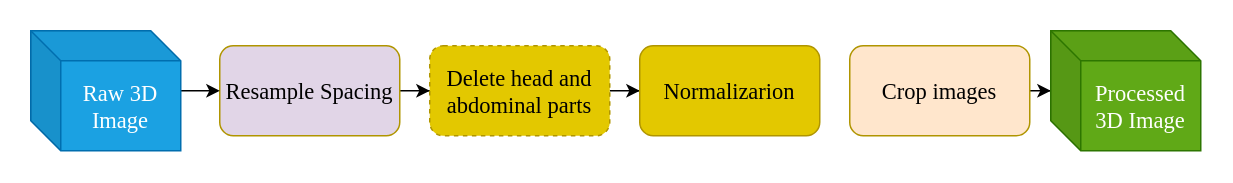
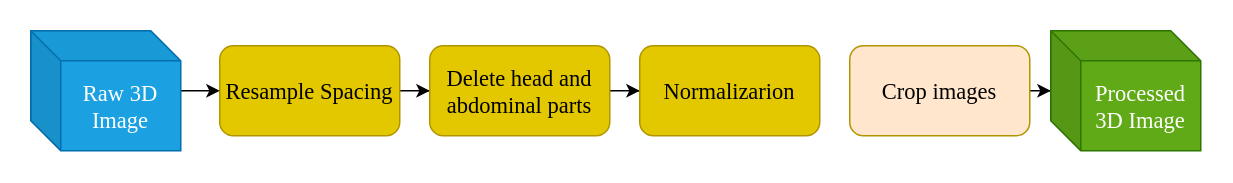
node "Resample Spacing": fillcolor #e1d5e7 -> #e3c800
node "Delete head and abdominal parts": style dashed -> solid
